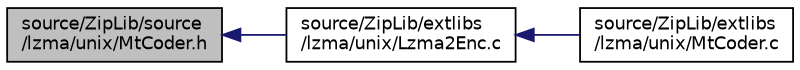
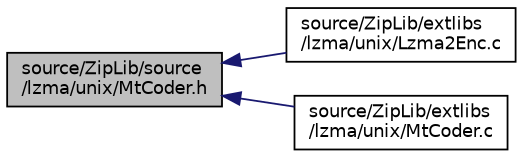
edge "source/ZipLib/extlibs /lzma/unix/MtCoder.c" -> "source/ZipLib/extlibs /lzma/unix/Lzma2Enc.c": now "source/ZipLib/extlibs /lzma/unix/MtCoder.c" -> "source/ZipLib/source /lzma/unix/MtCoder.h"
